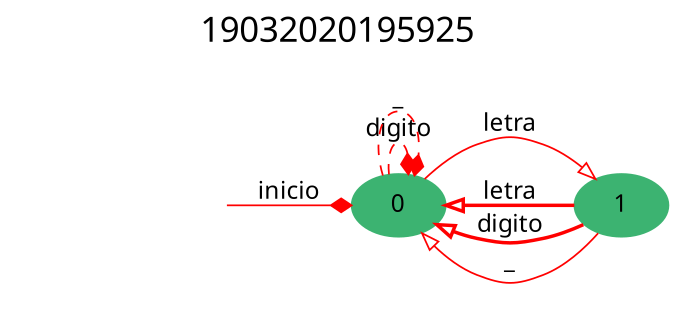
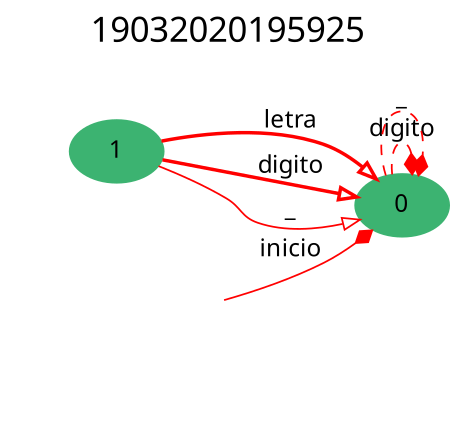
edge "0" -> "1": removed, label "letra"
